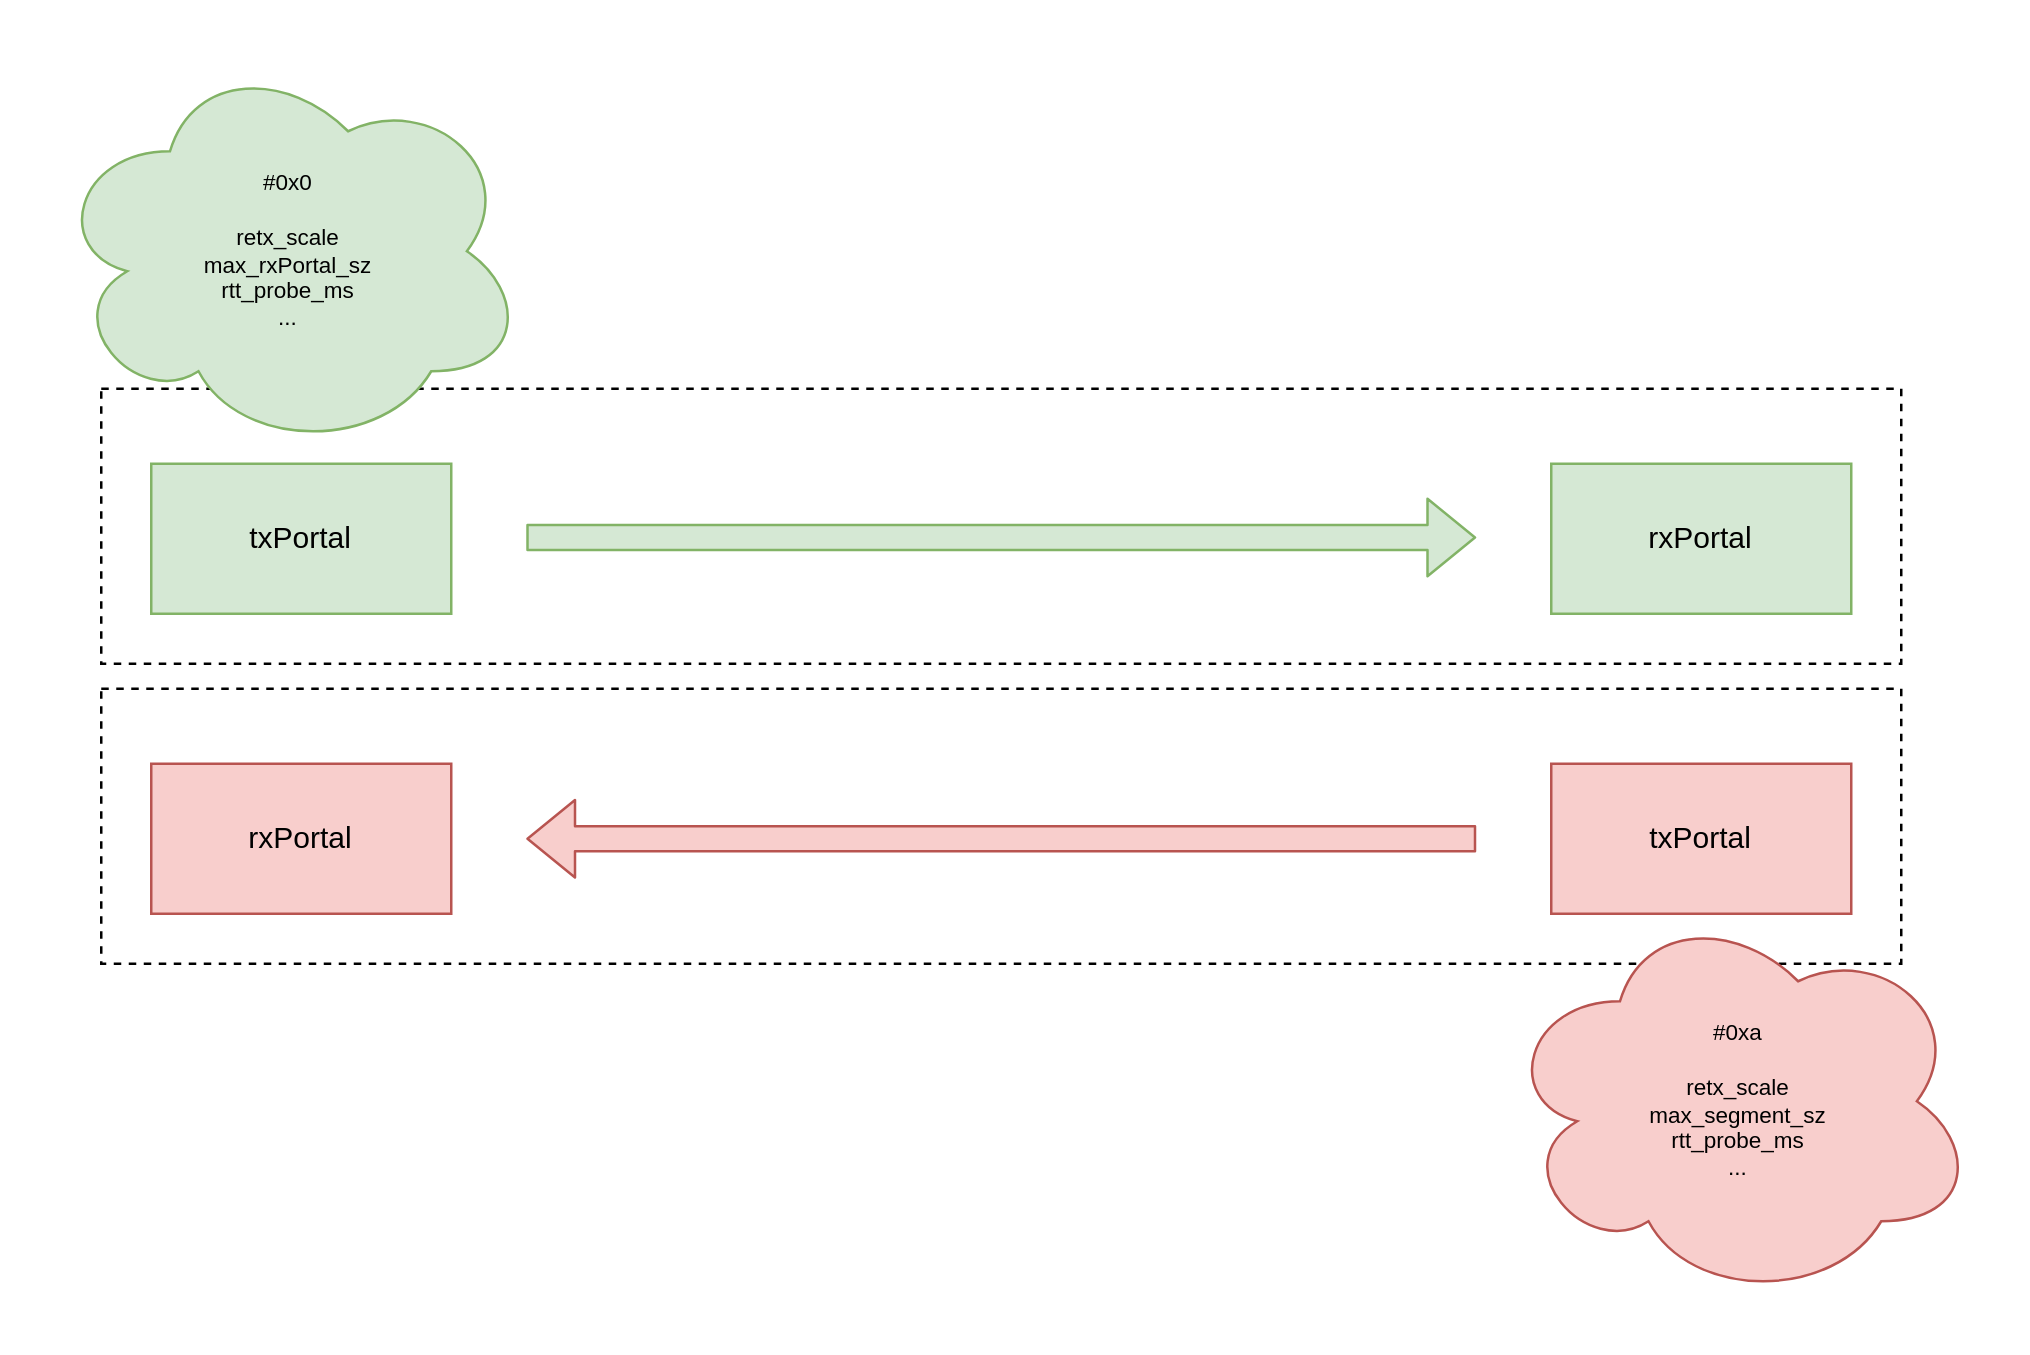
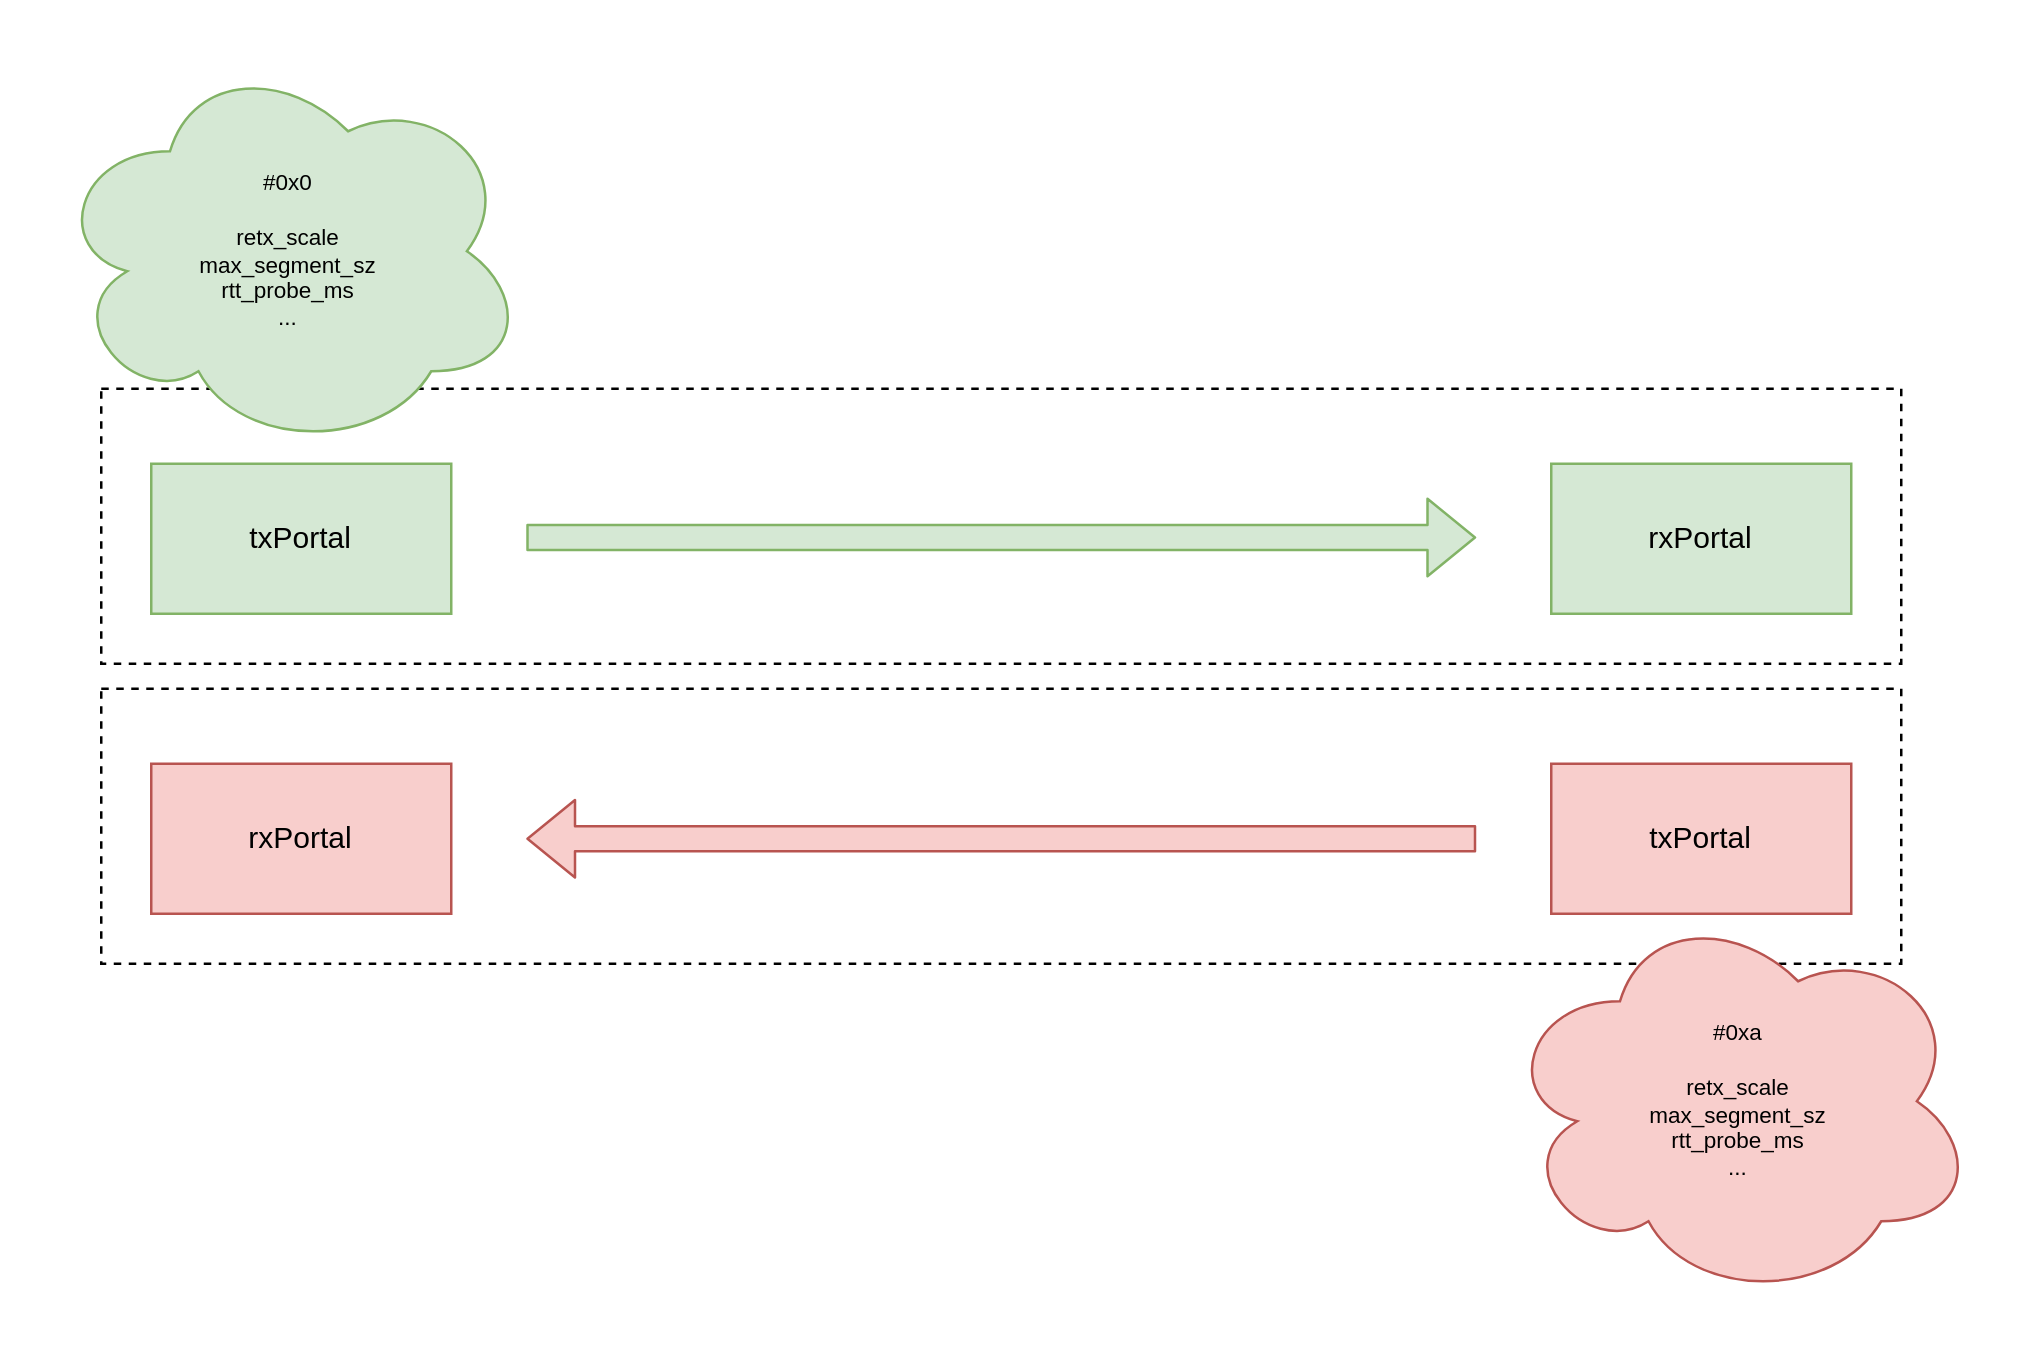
node "#0x0 retx_scale max_rxPortal_sz rtt_probe_ms ...": label "#0x0 retx_scale max_rxPortal_sz rtt_probe_ms ..." -> "#0x0 retx_scale max_segment_sz rtt_probe_ms ..."
